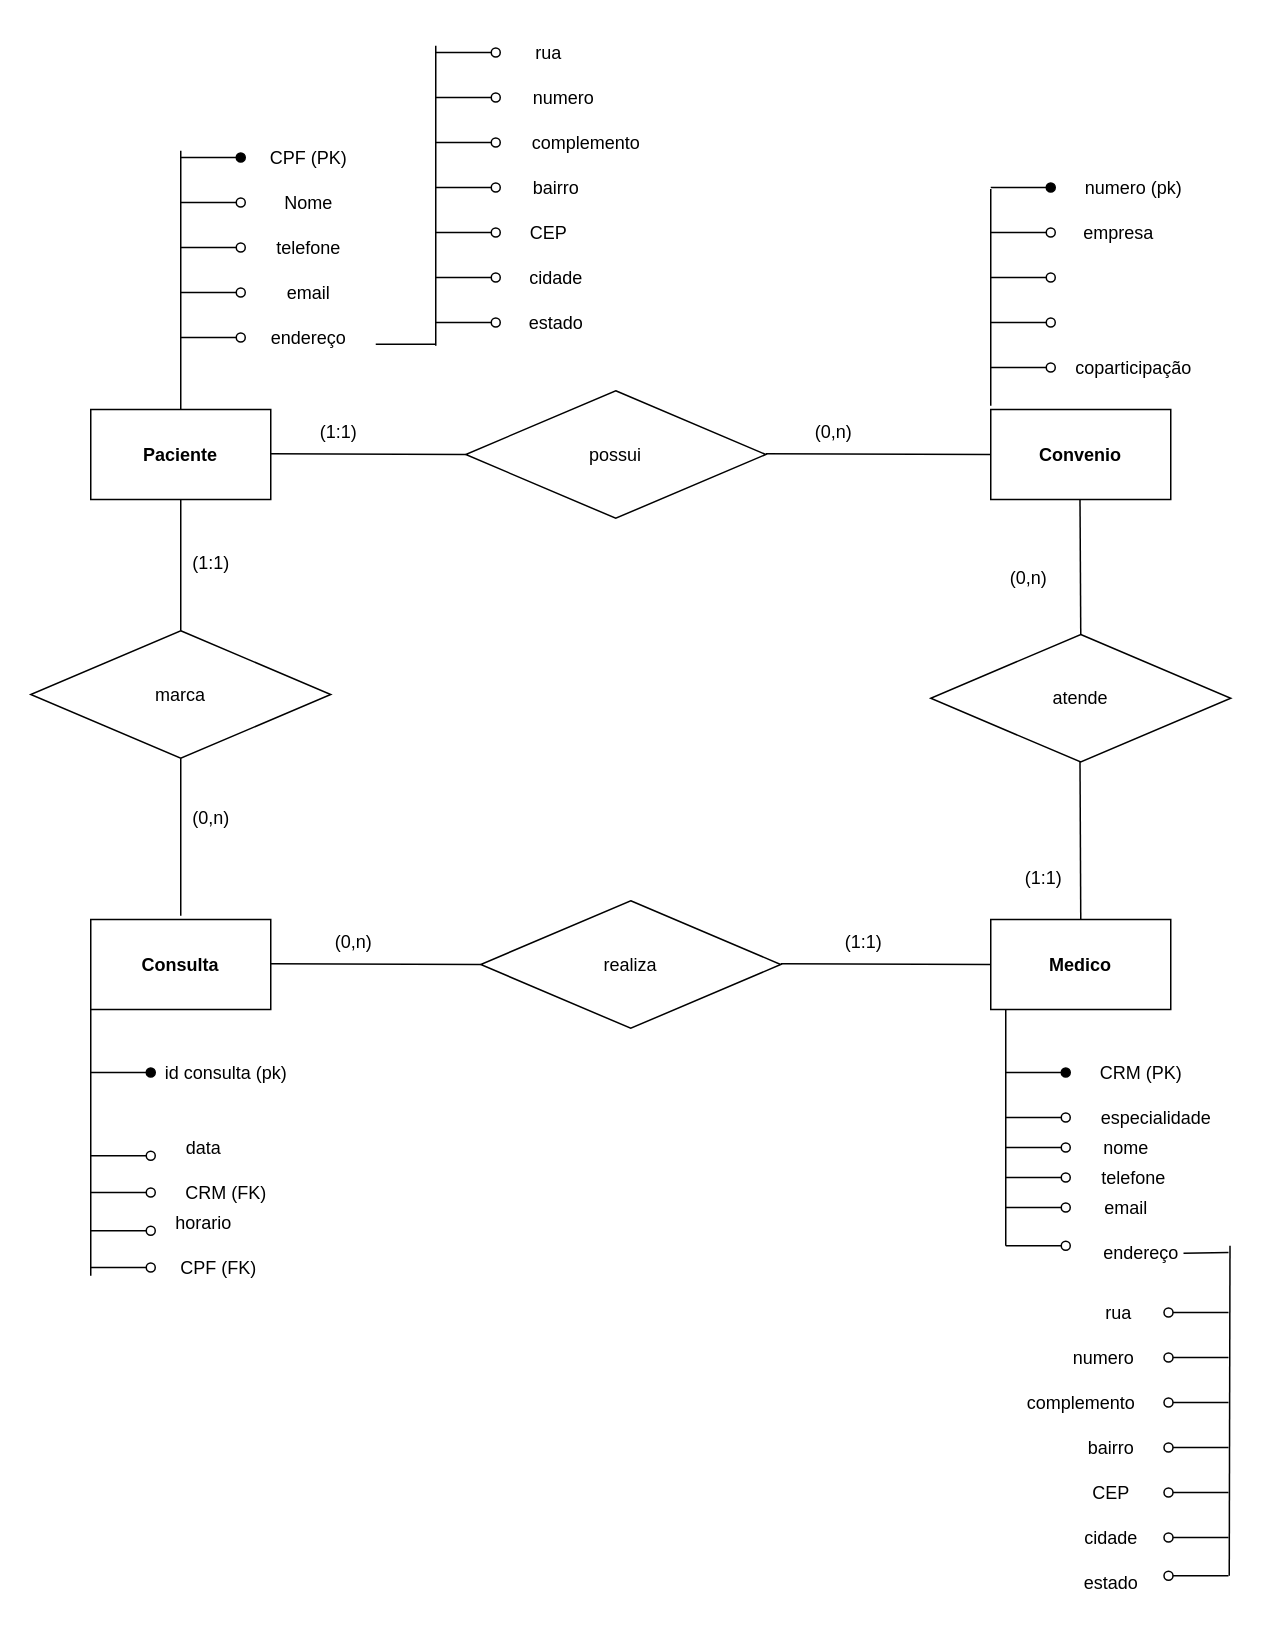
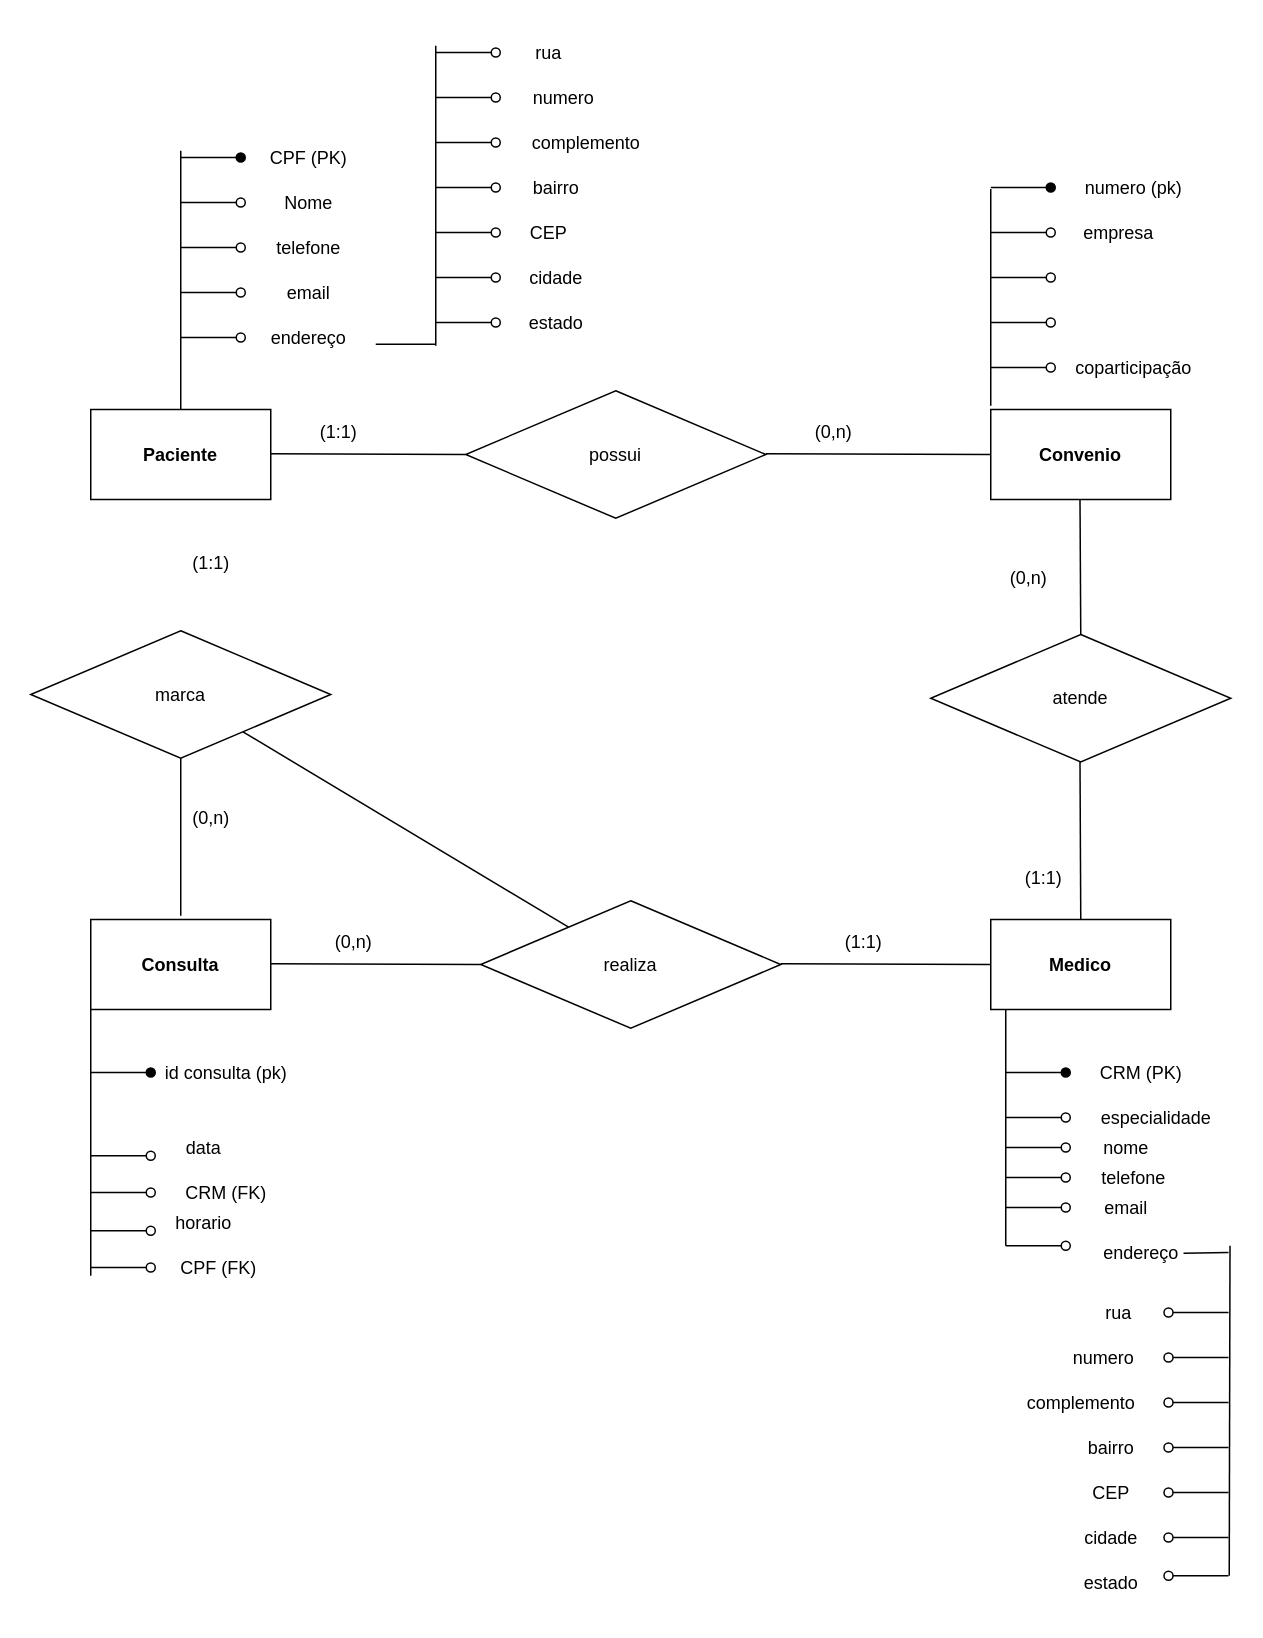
edge "Paciente" -- "marca": now "realiza" -- "marca"
